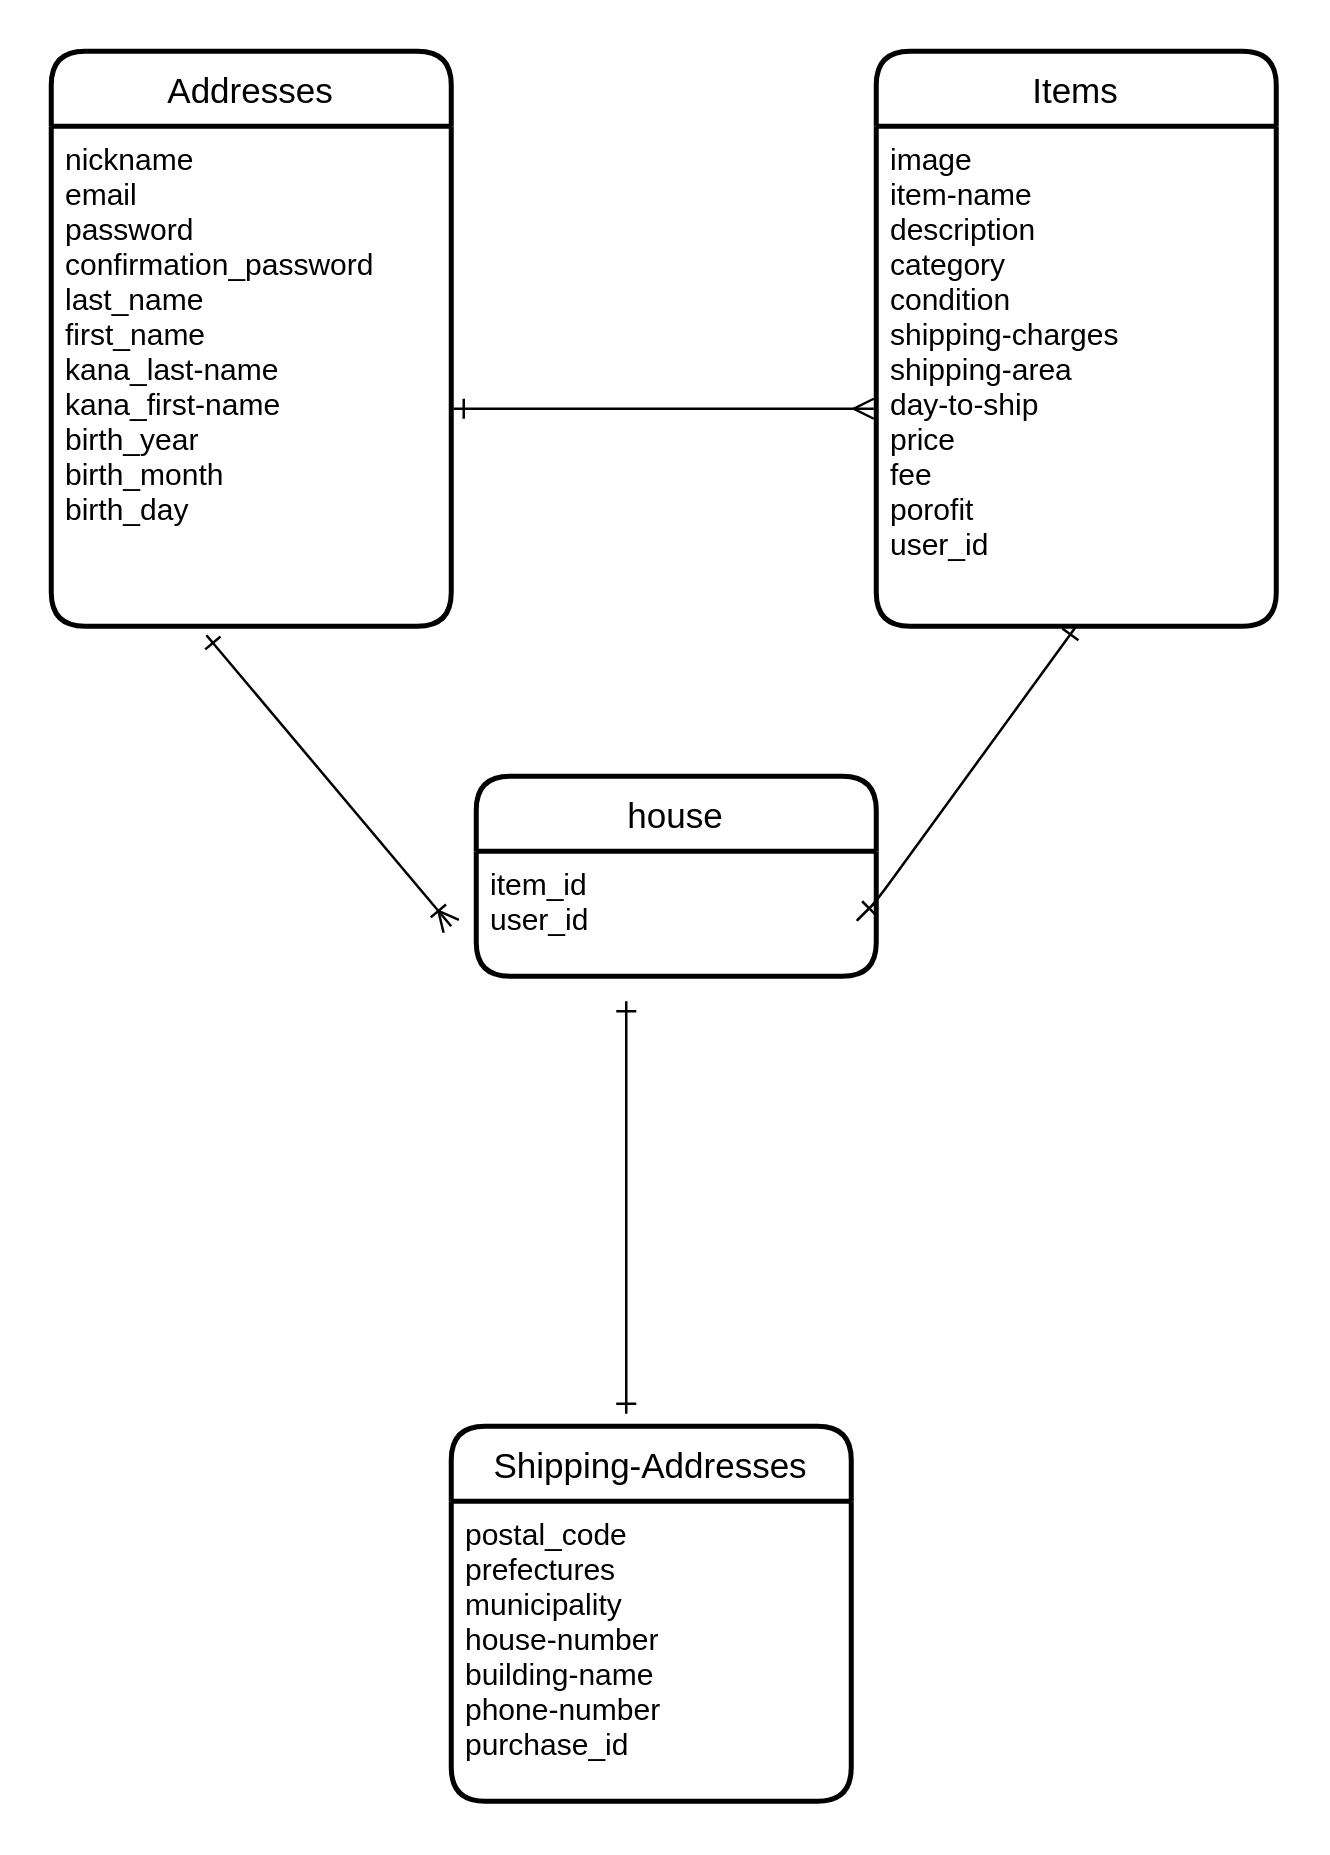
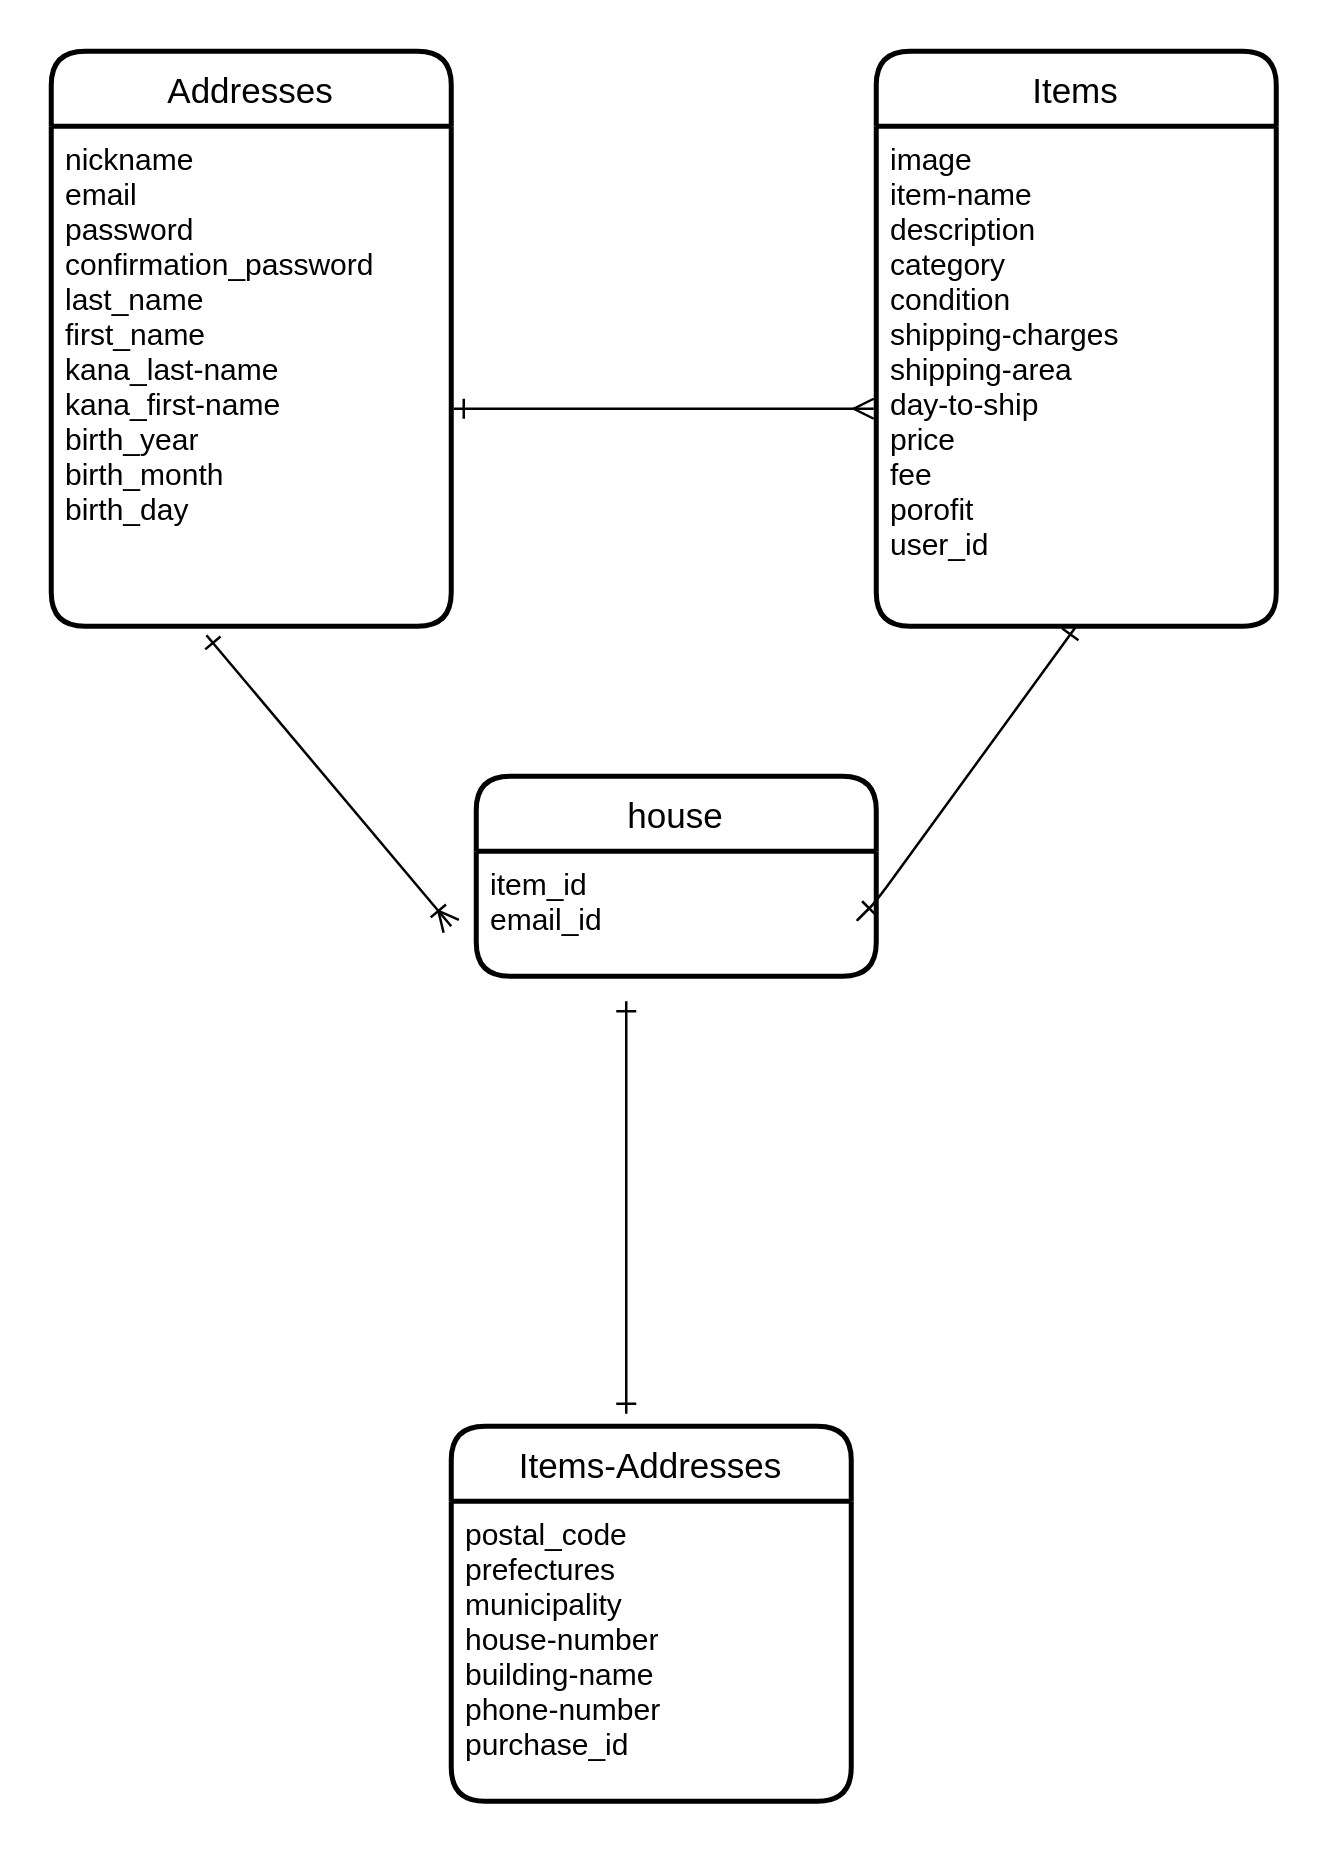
node "item_id user_id": label "item_id user_id" -> "item_id email_id"
node "Shipping-Addresses": label "Shipping-Addresses" -> "Items-Addresses"
